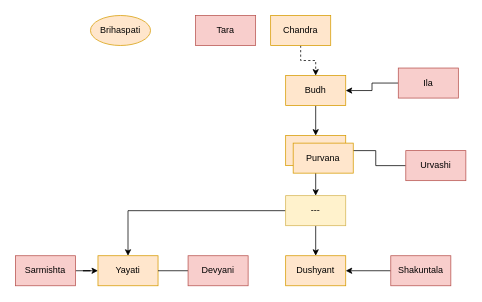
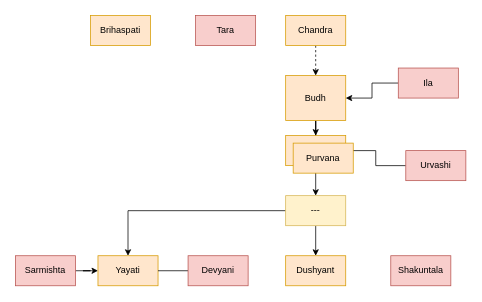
node "Brihaspati": shape ellipse -> rectangle
node "Chandra": moved (300, 30) -> (315, 30)
node "Budh": size 60x30 -> 60x45
edge "Shakuntala" -> "Dushyant": removed
